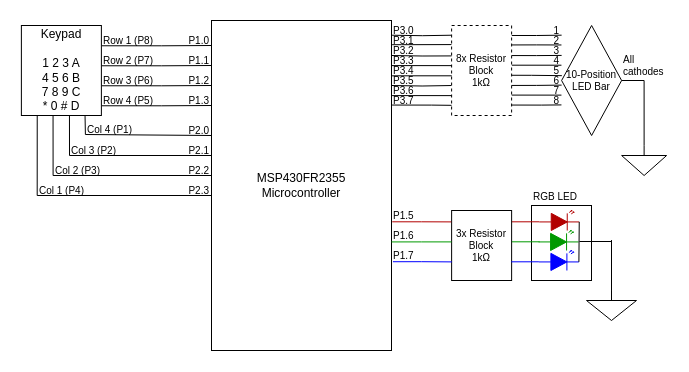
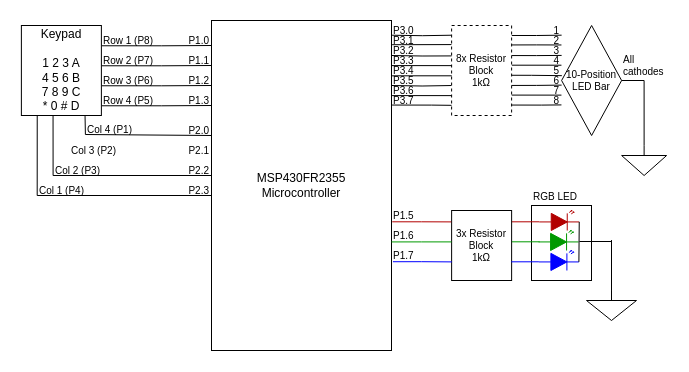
edge "Keypad 1 2 3 A 4 5 6 B 7 8 9 C * 0 # D" -- "P2.1": removed
